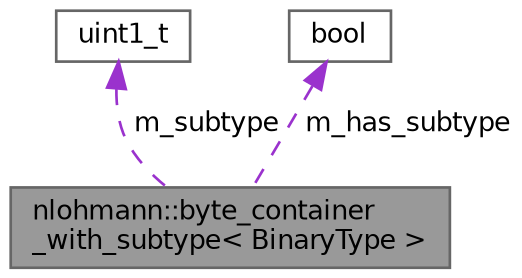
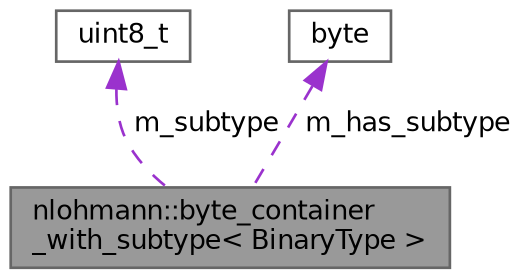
node "uint1_t": label "uint1_t" -> "uint8_t"
node "bool": label "bool" -> "byte"
